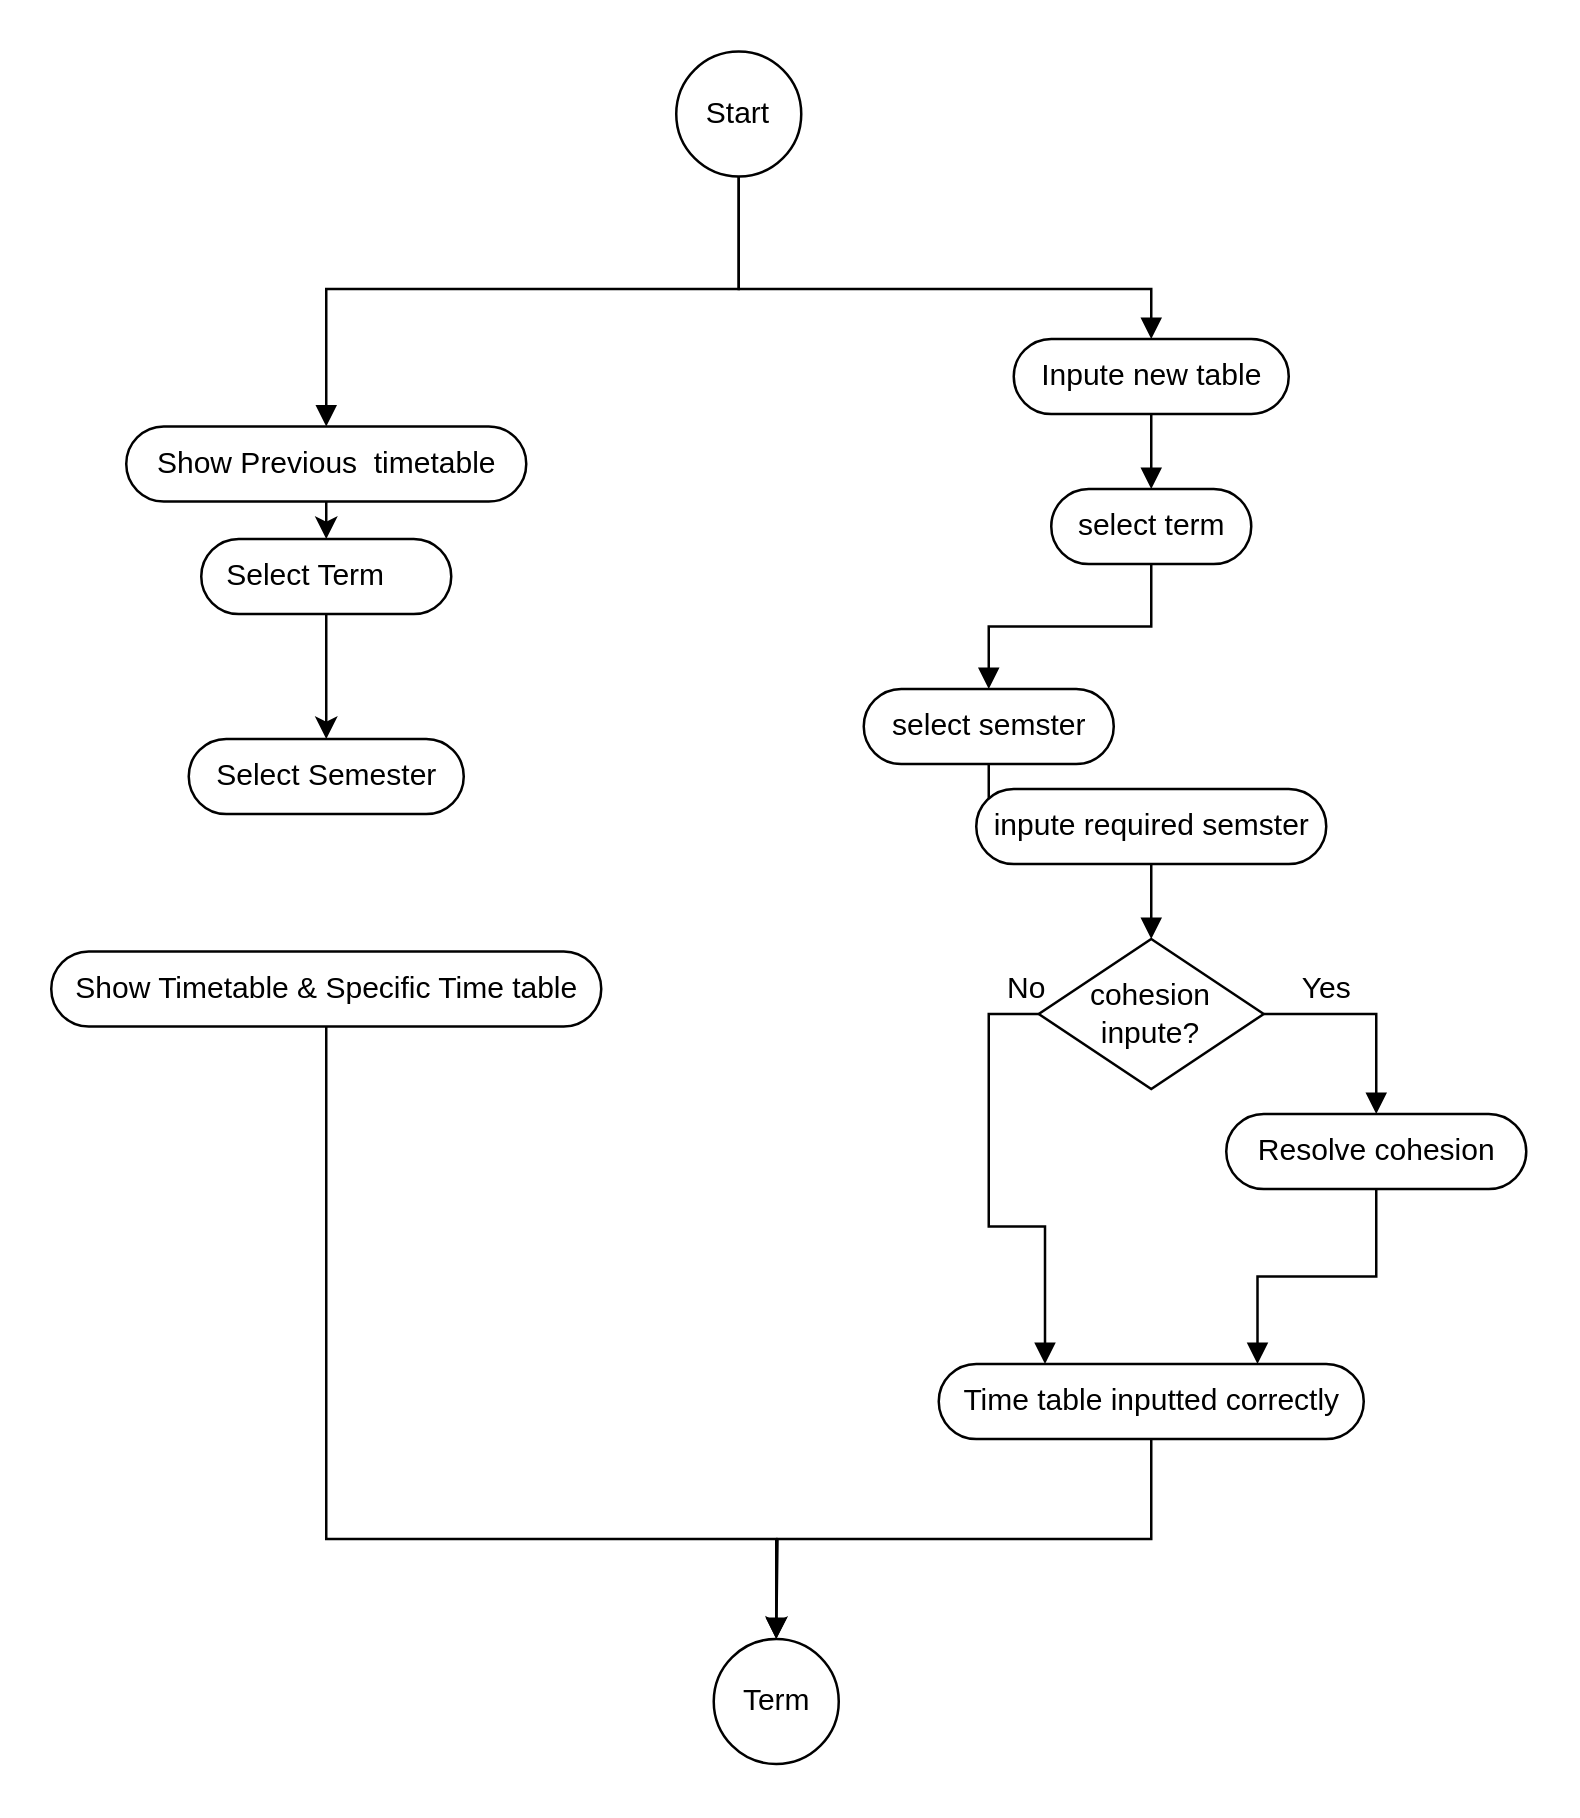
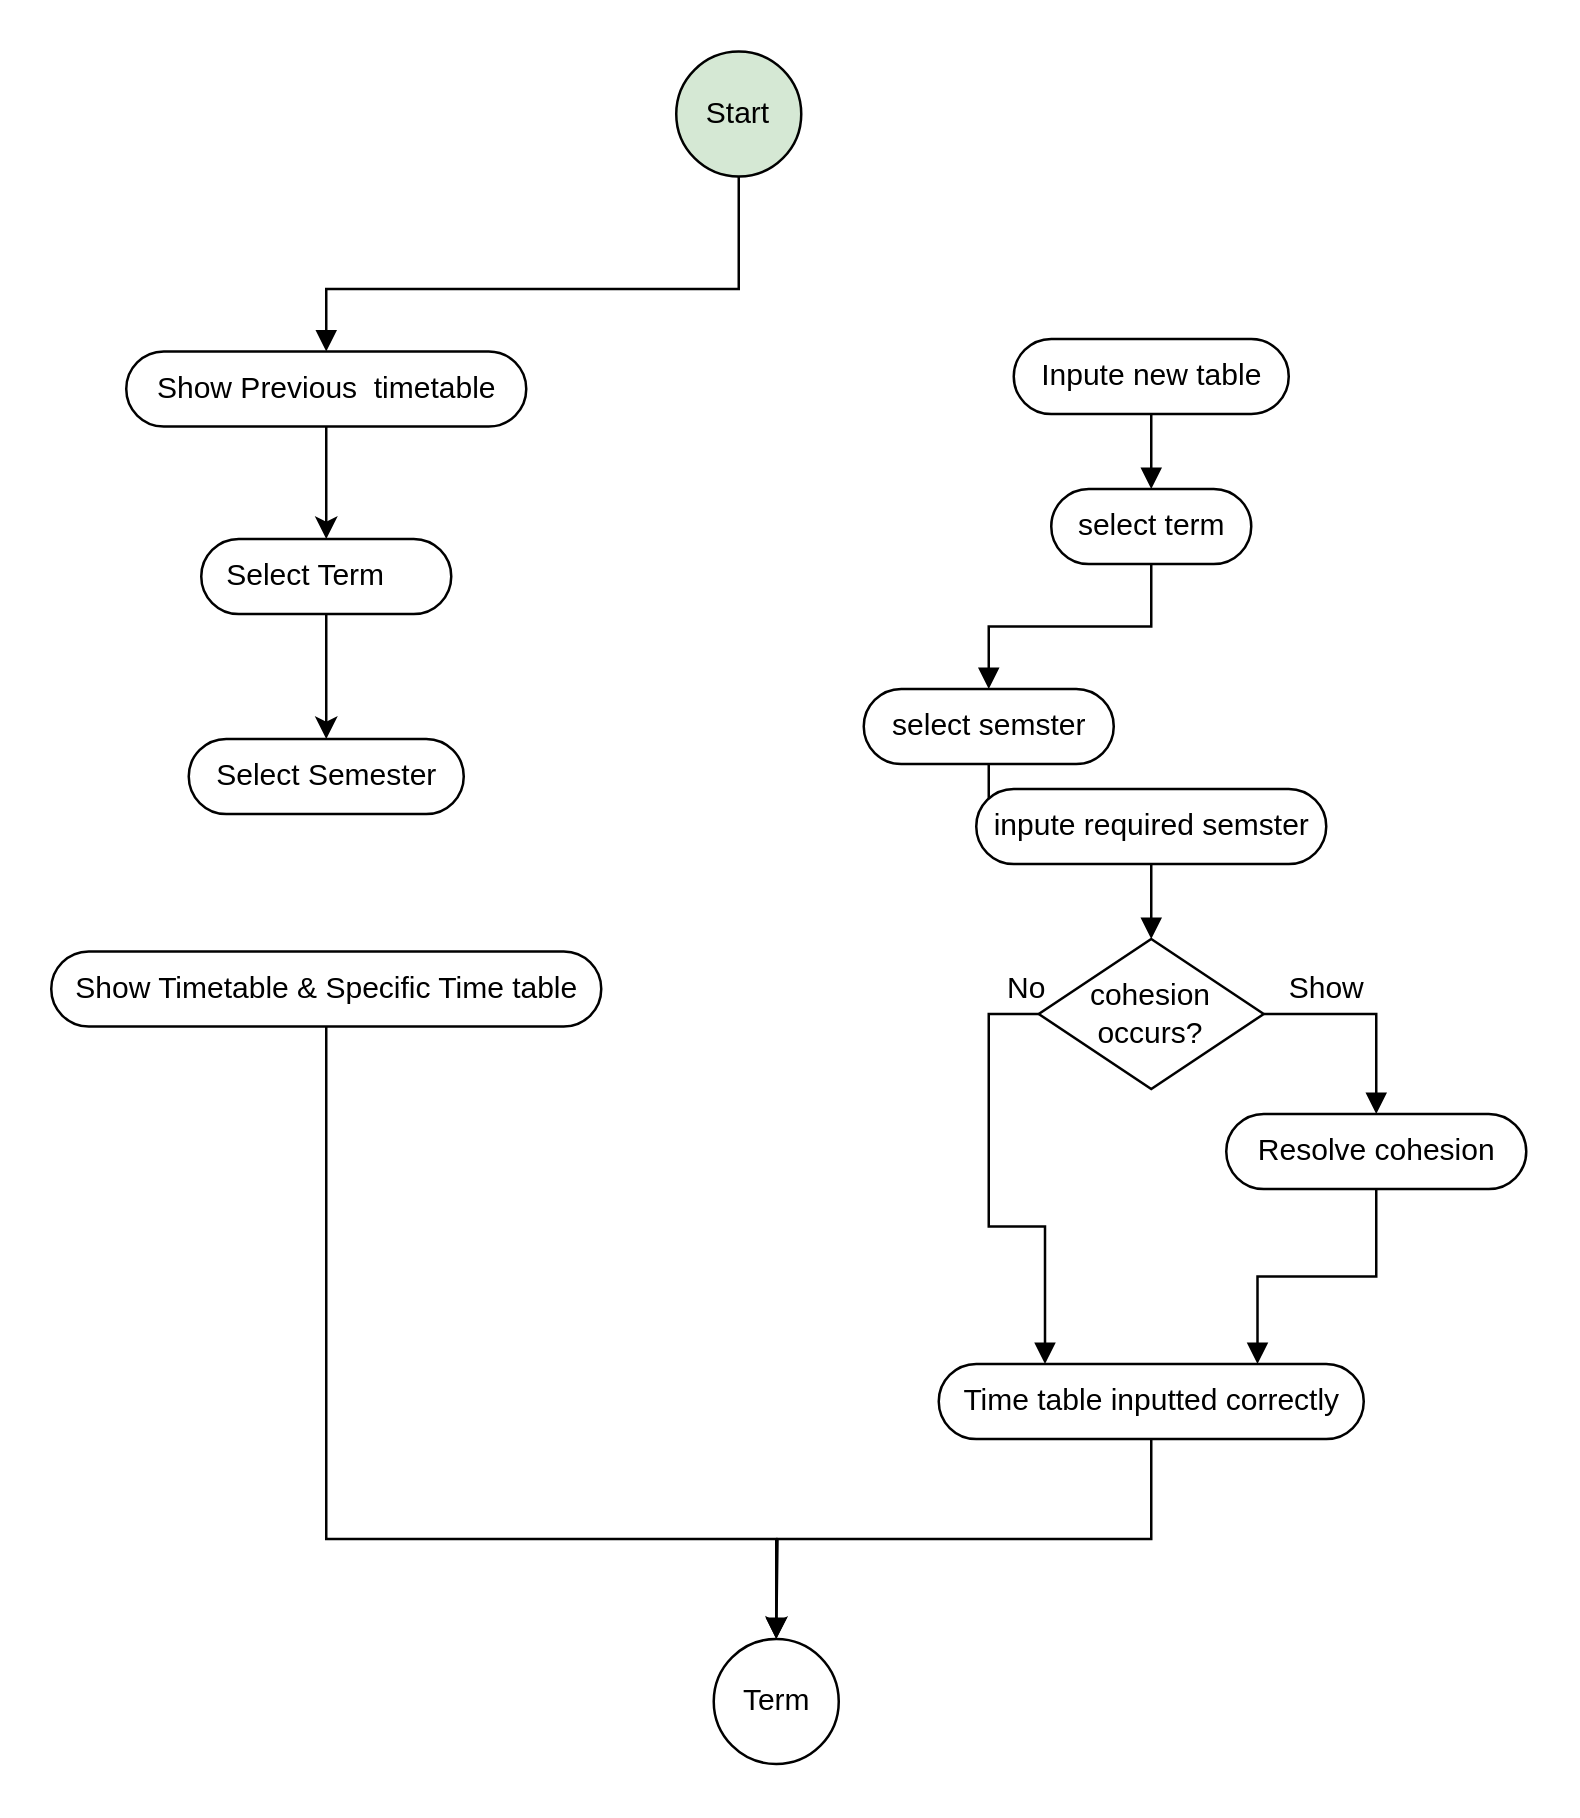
node "Start": fillcolor #ffffff -> #d5e8d4
edge "Start" -> "Inpute new table": removed
node "Show Previous timetable": moved (326, 464) -> (326, 389)
node "Yes": label "Yes" -> "Show"
node "cohesion inpute?": label "cohesion inpute?" -> "cohesion occurs?"
